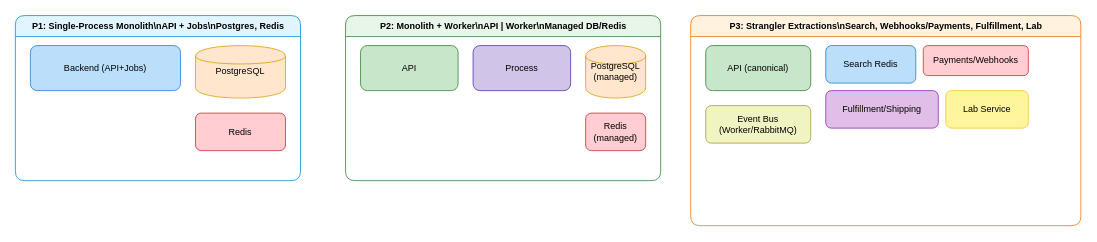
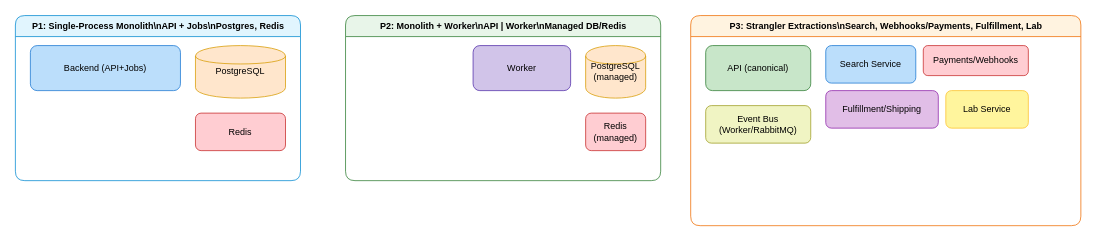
node "Search Redis": label "Search Redis" -> "Search Service"
node "API": removed
node "Process": label "Process" -> "Worker"
